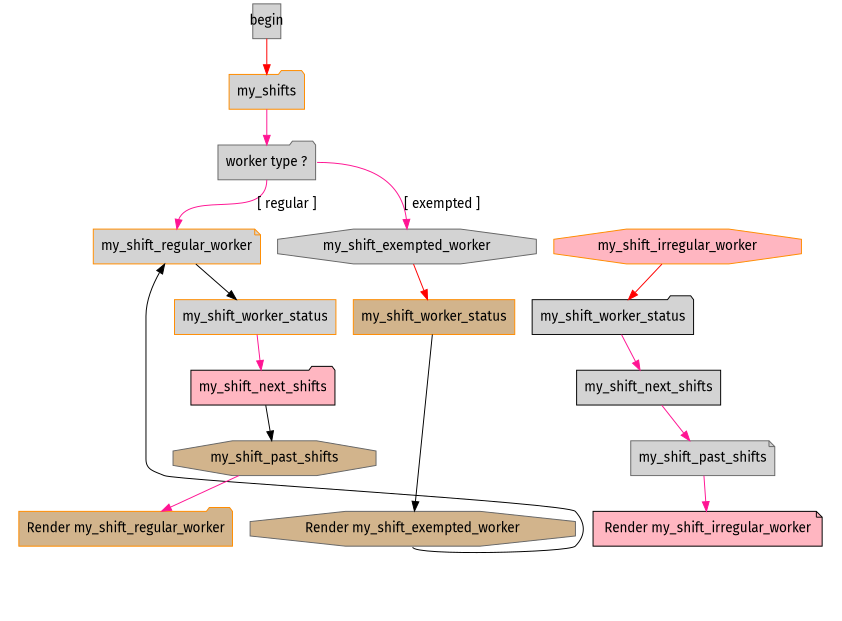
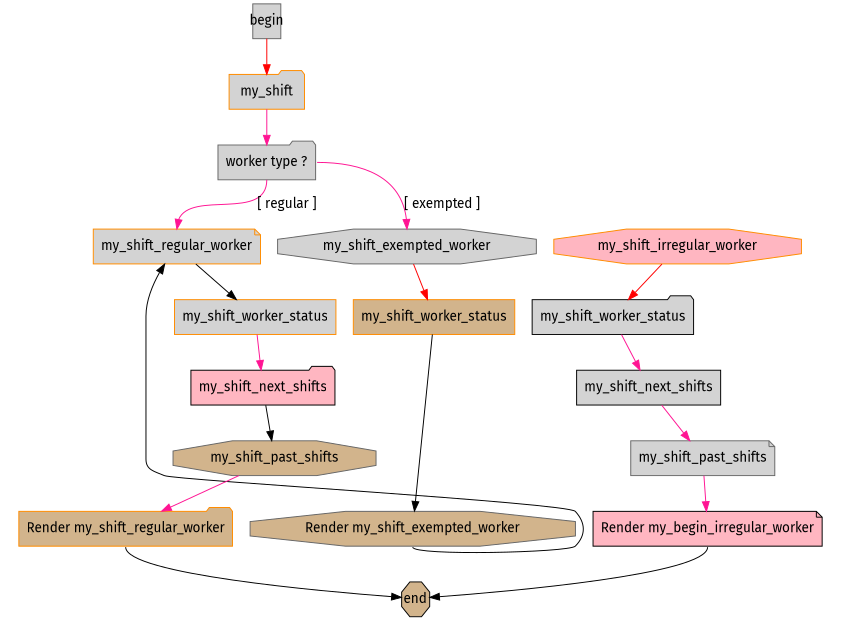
node "my_shifts": label "my_shifts" -> "my_shift"
node "Render my_shift_irregular_worker": label "Render my_shift_irregular_worker" -> "Render my_begin_irregular_worker"
node "end": added
